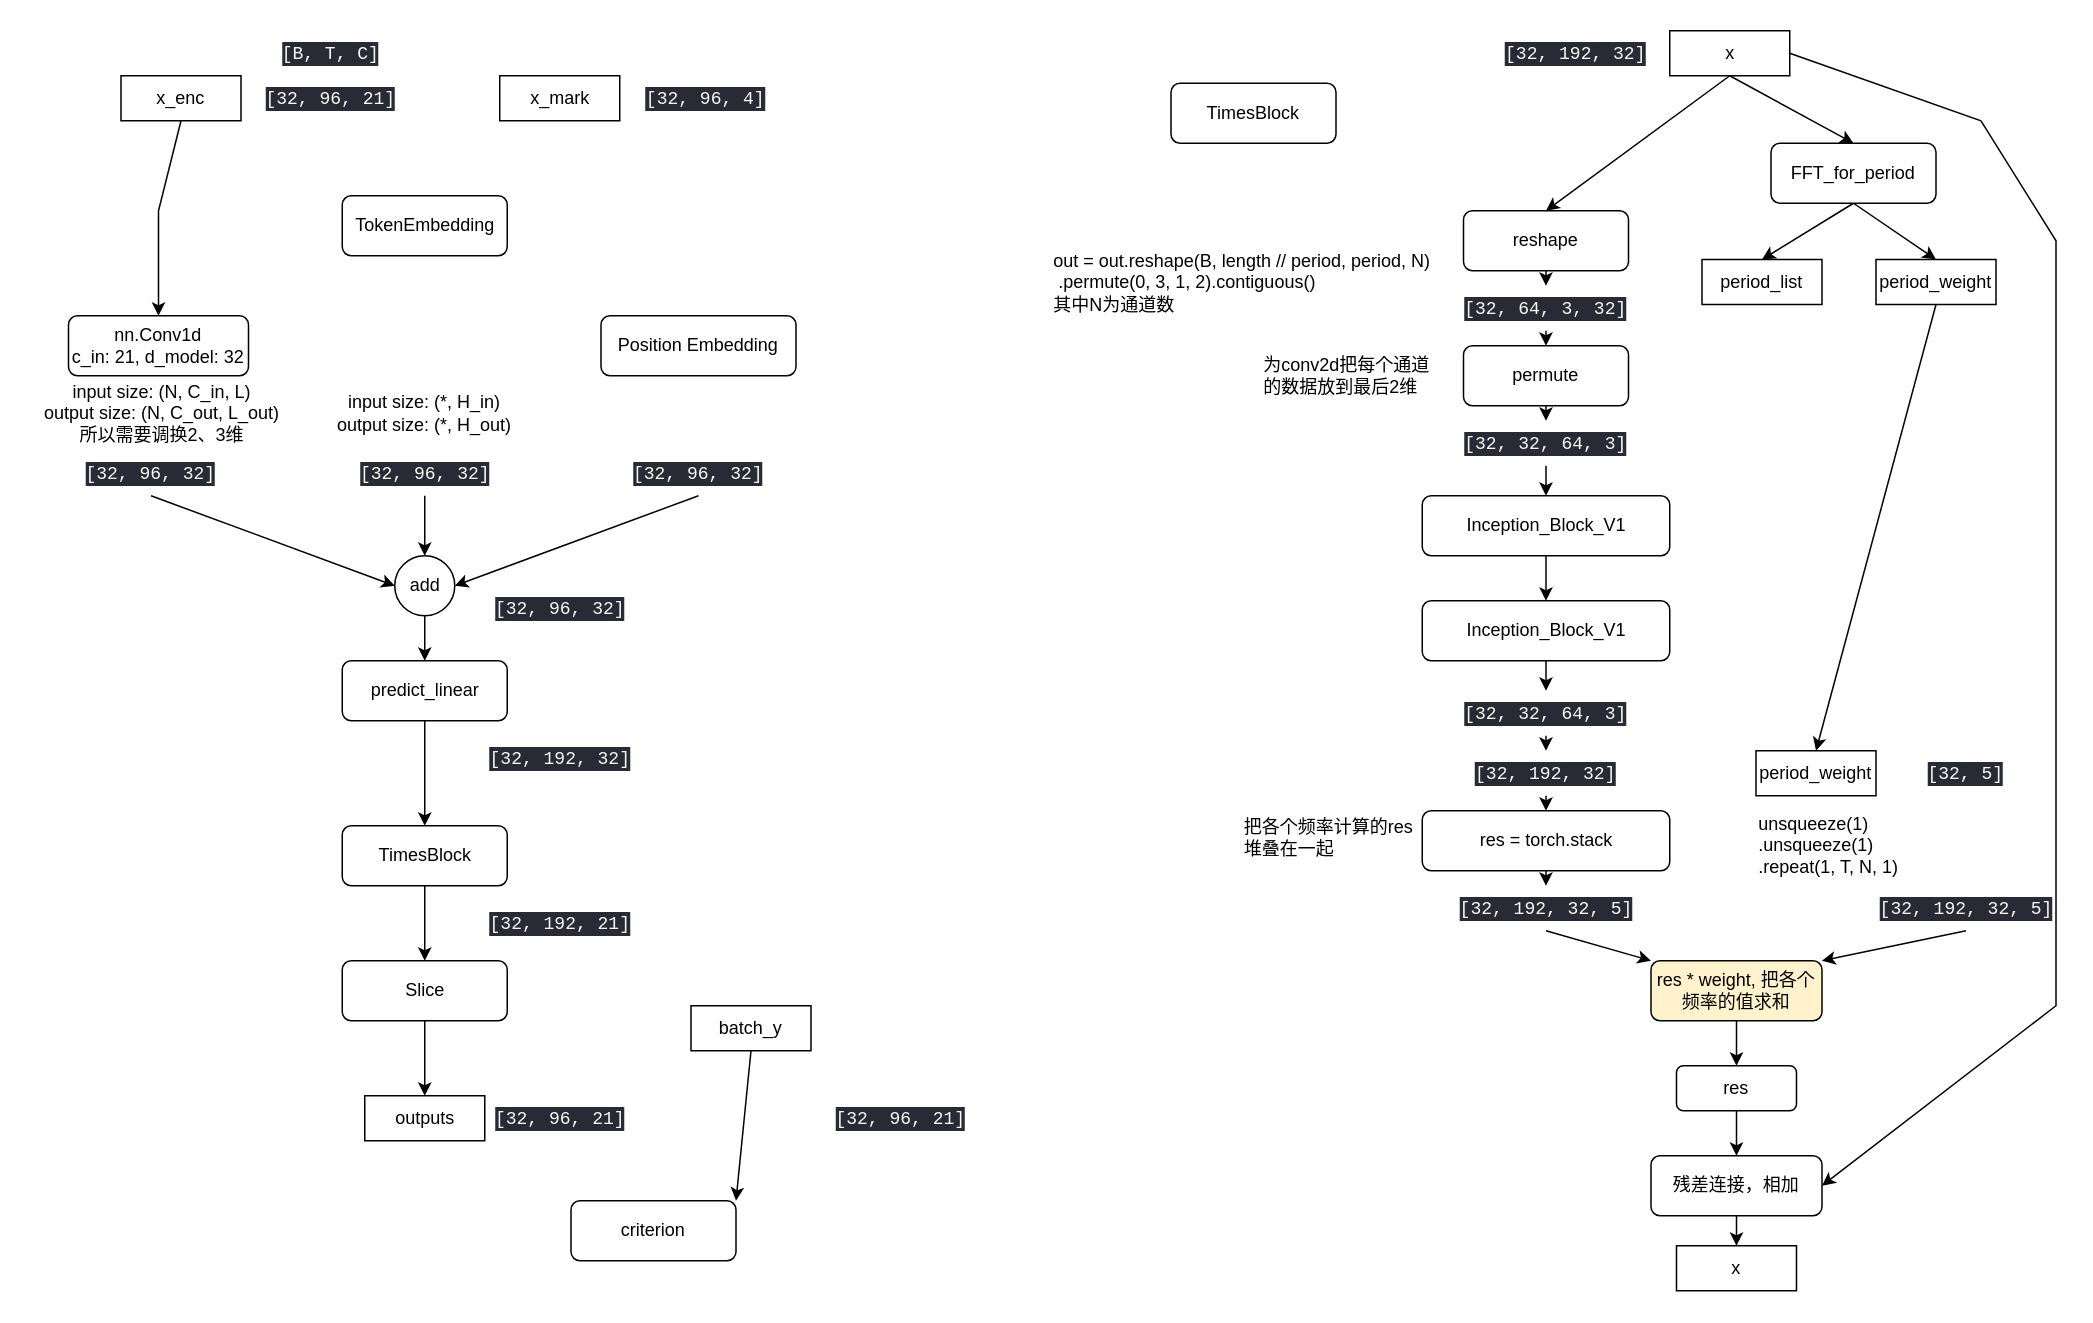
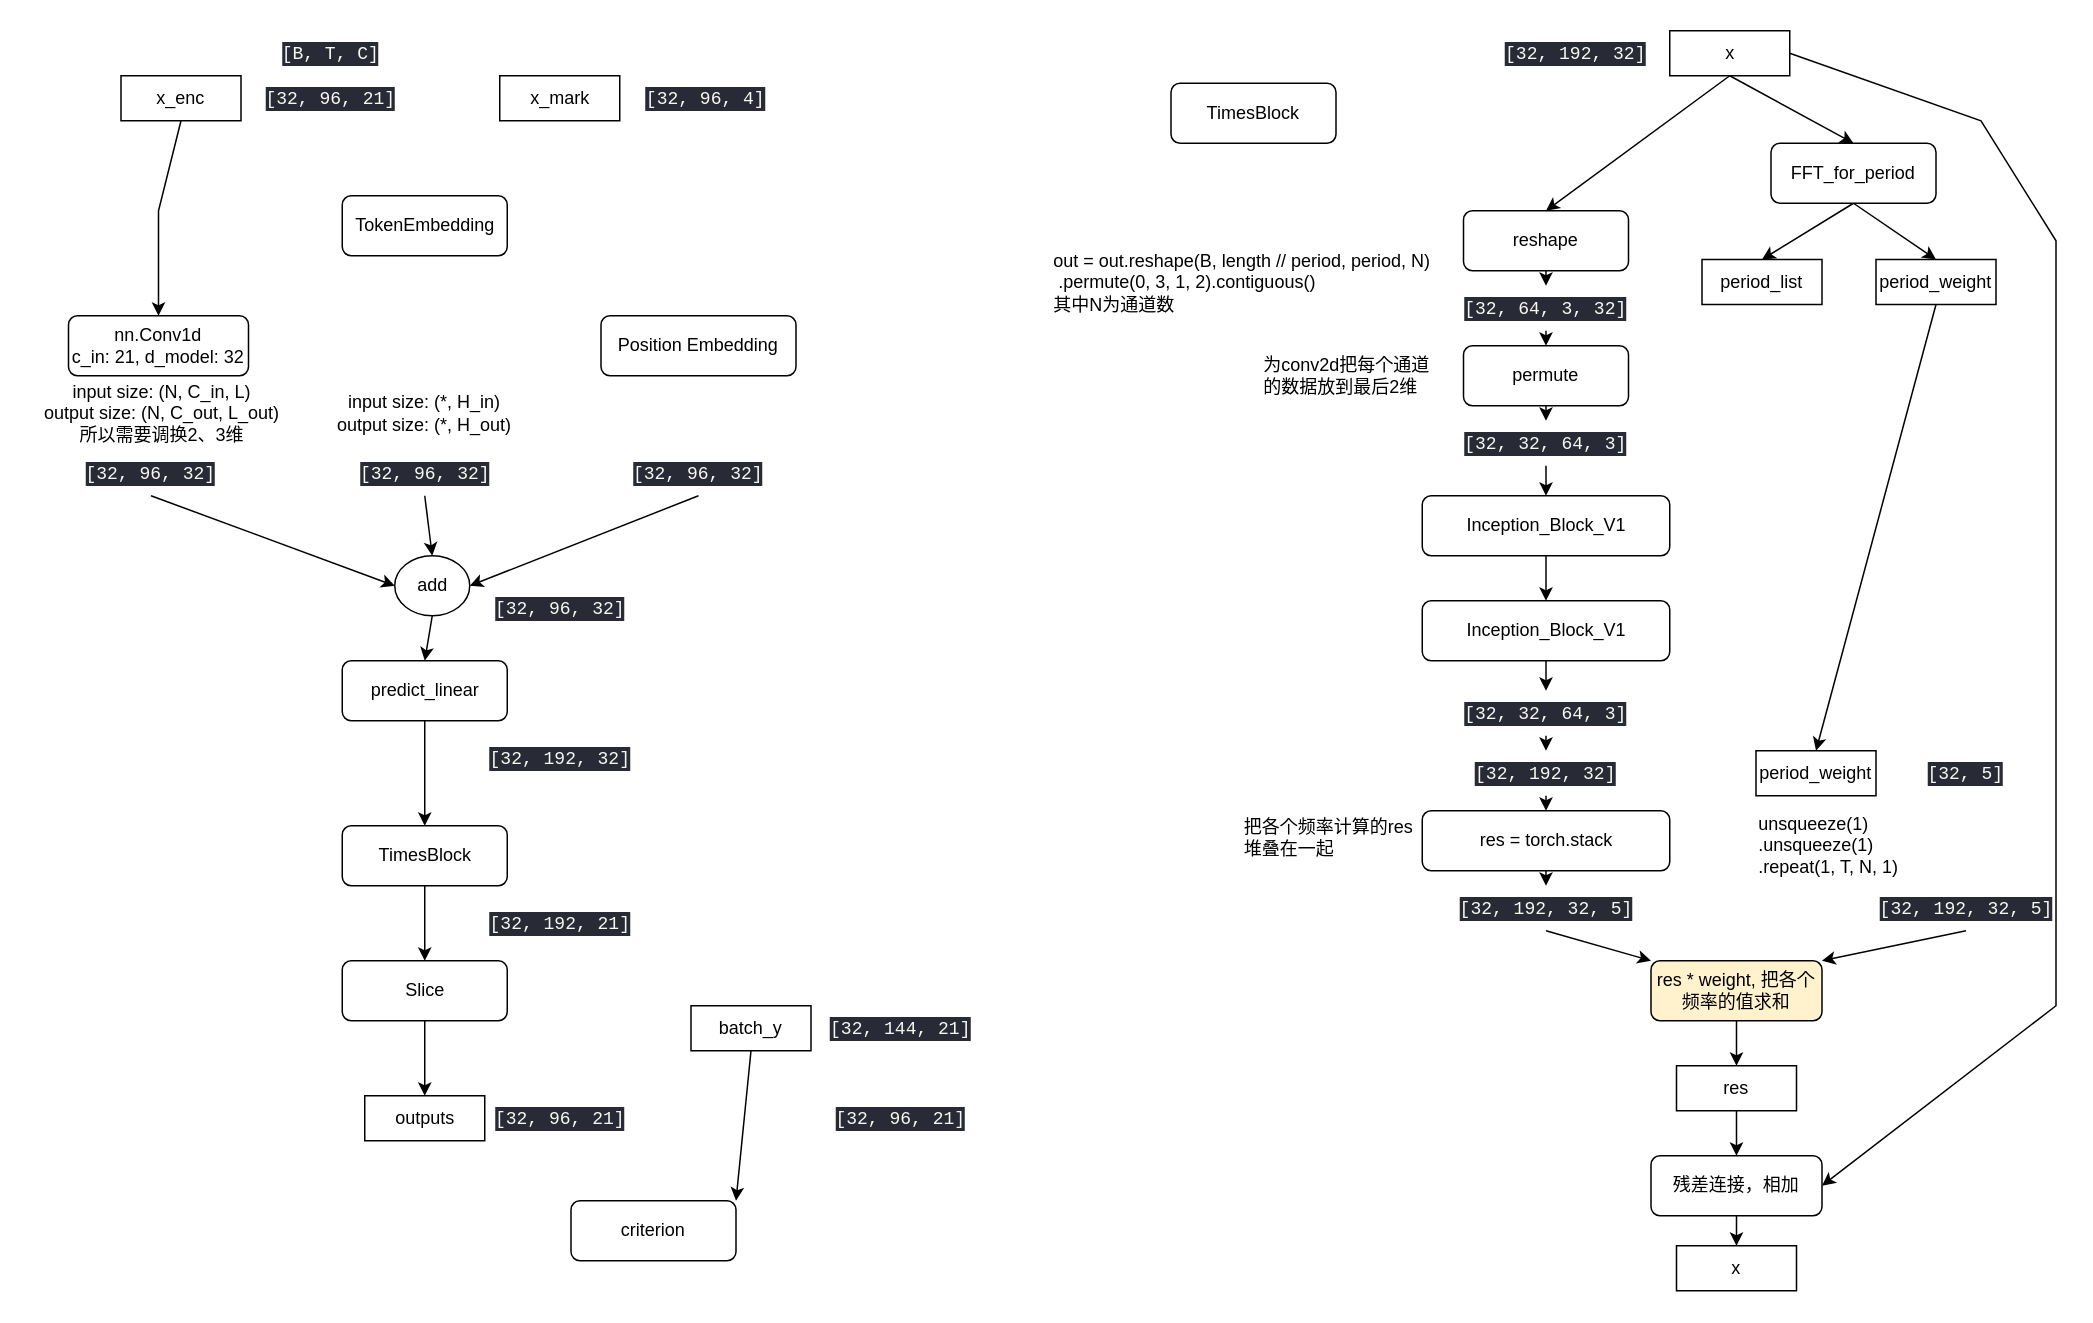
node "add": size 60x60 -> 75x60
node "[32, 144, 21]": added
node "res": shape rounded rectangle -> rectangle
